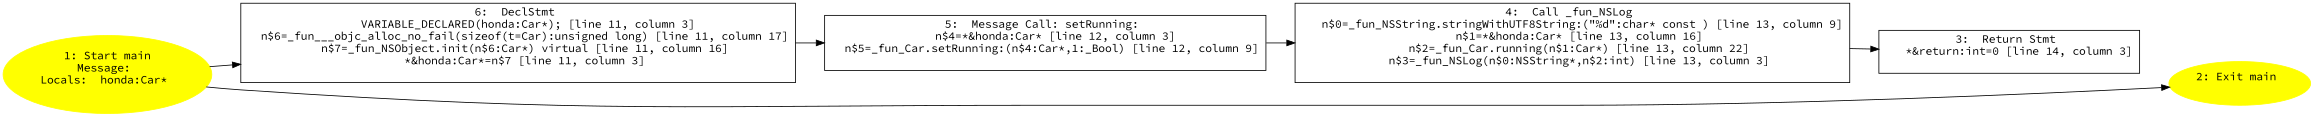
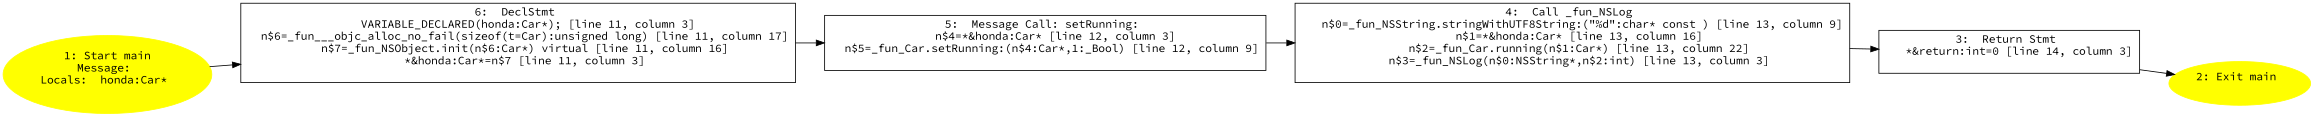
edge "1: Start main Message: Locals:  honda:Car*" -> "2: Exit main": now "3:  Return Stmt *&return:int=0 [line 14, column 3]" -> "2: Exit main"
